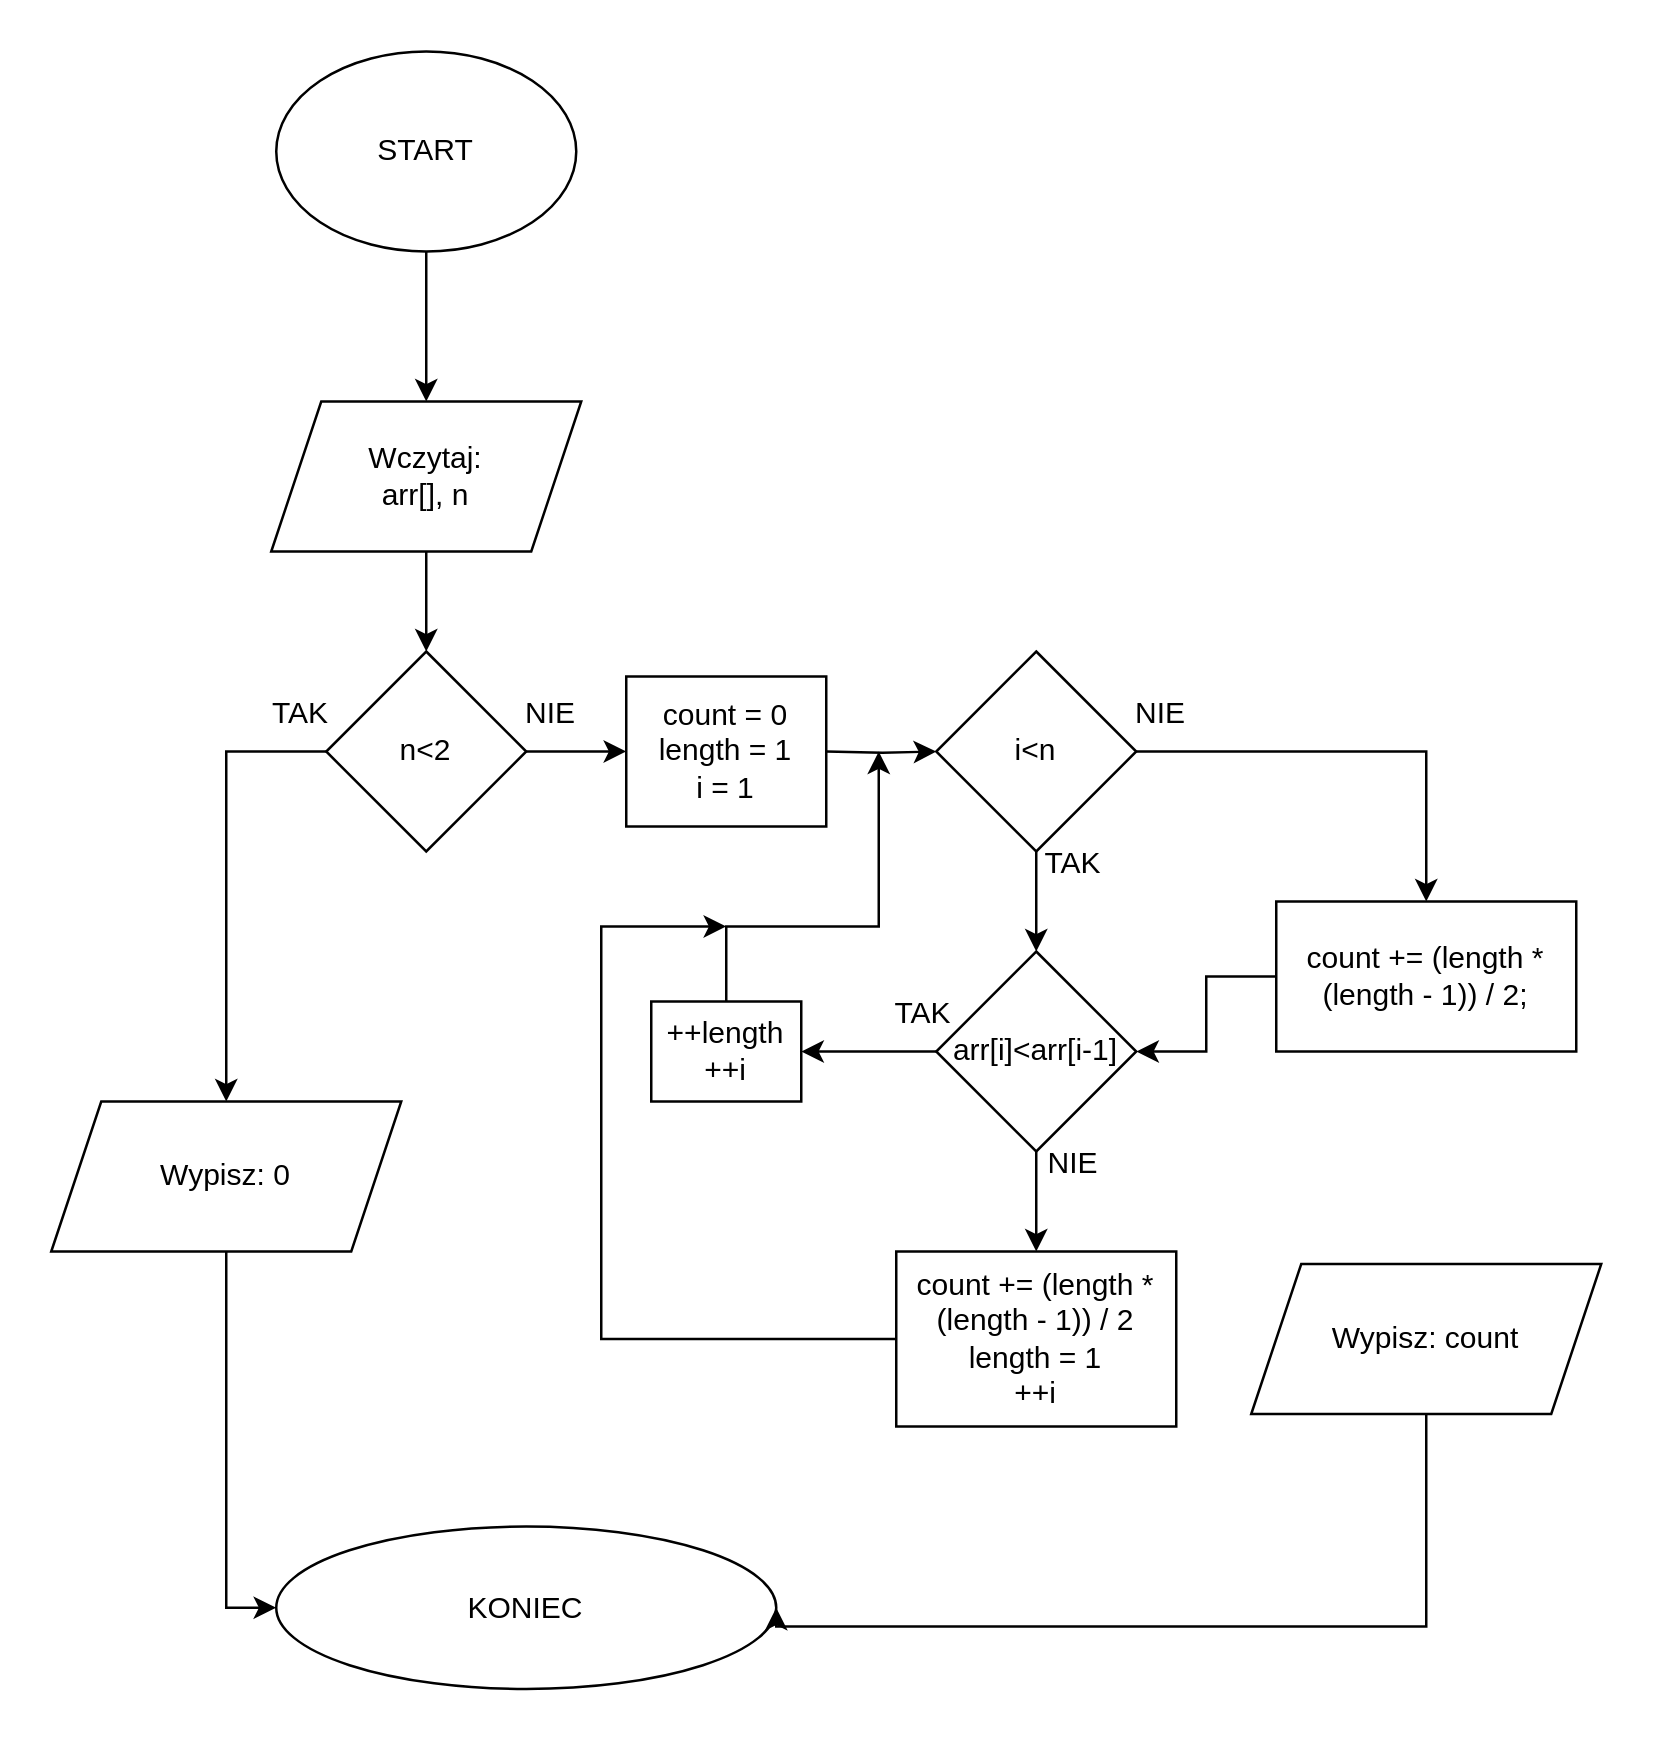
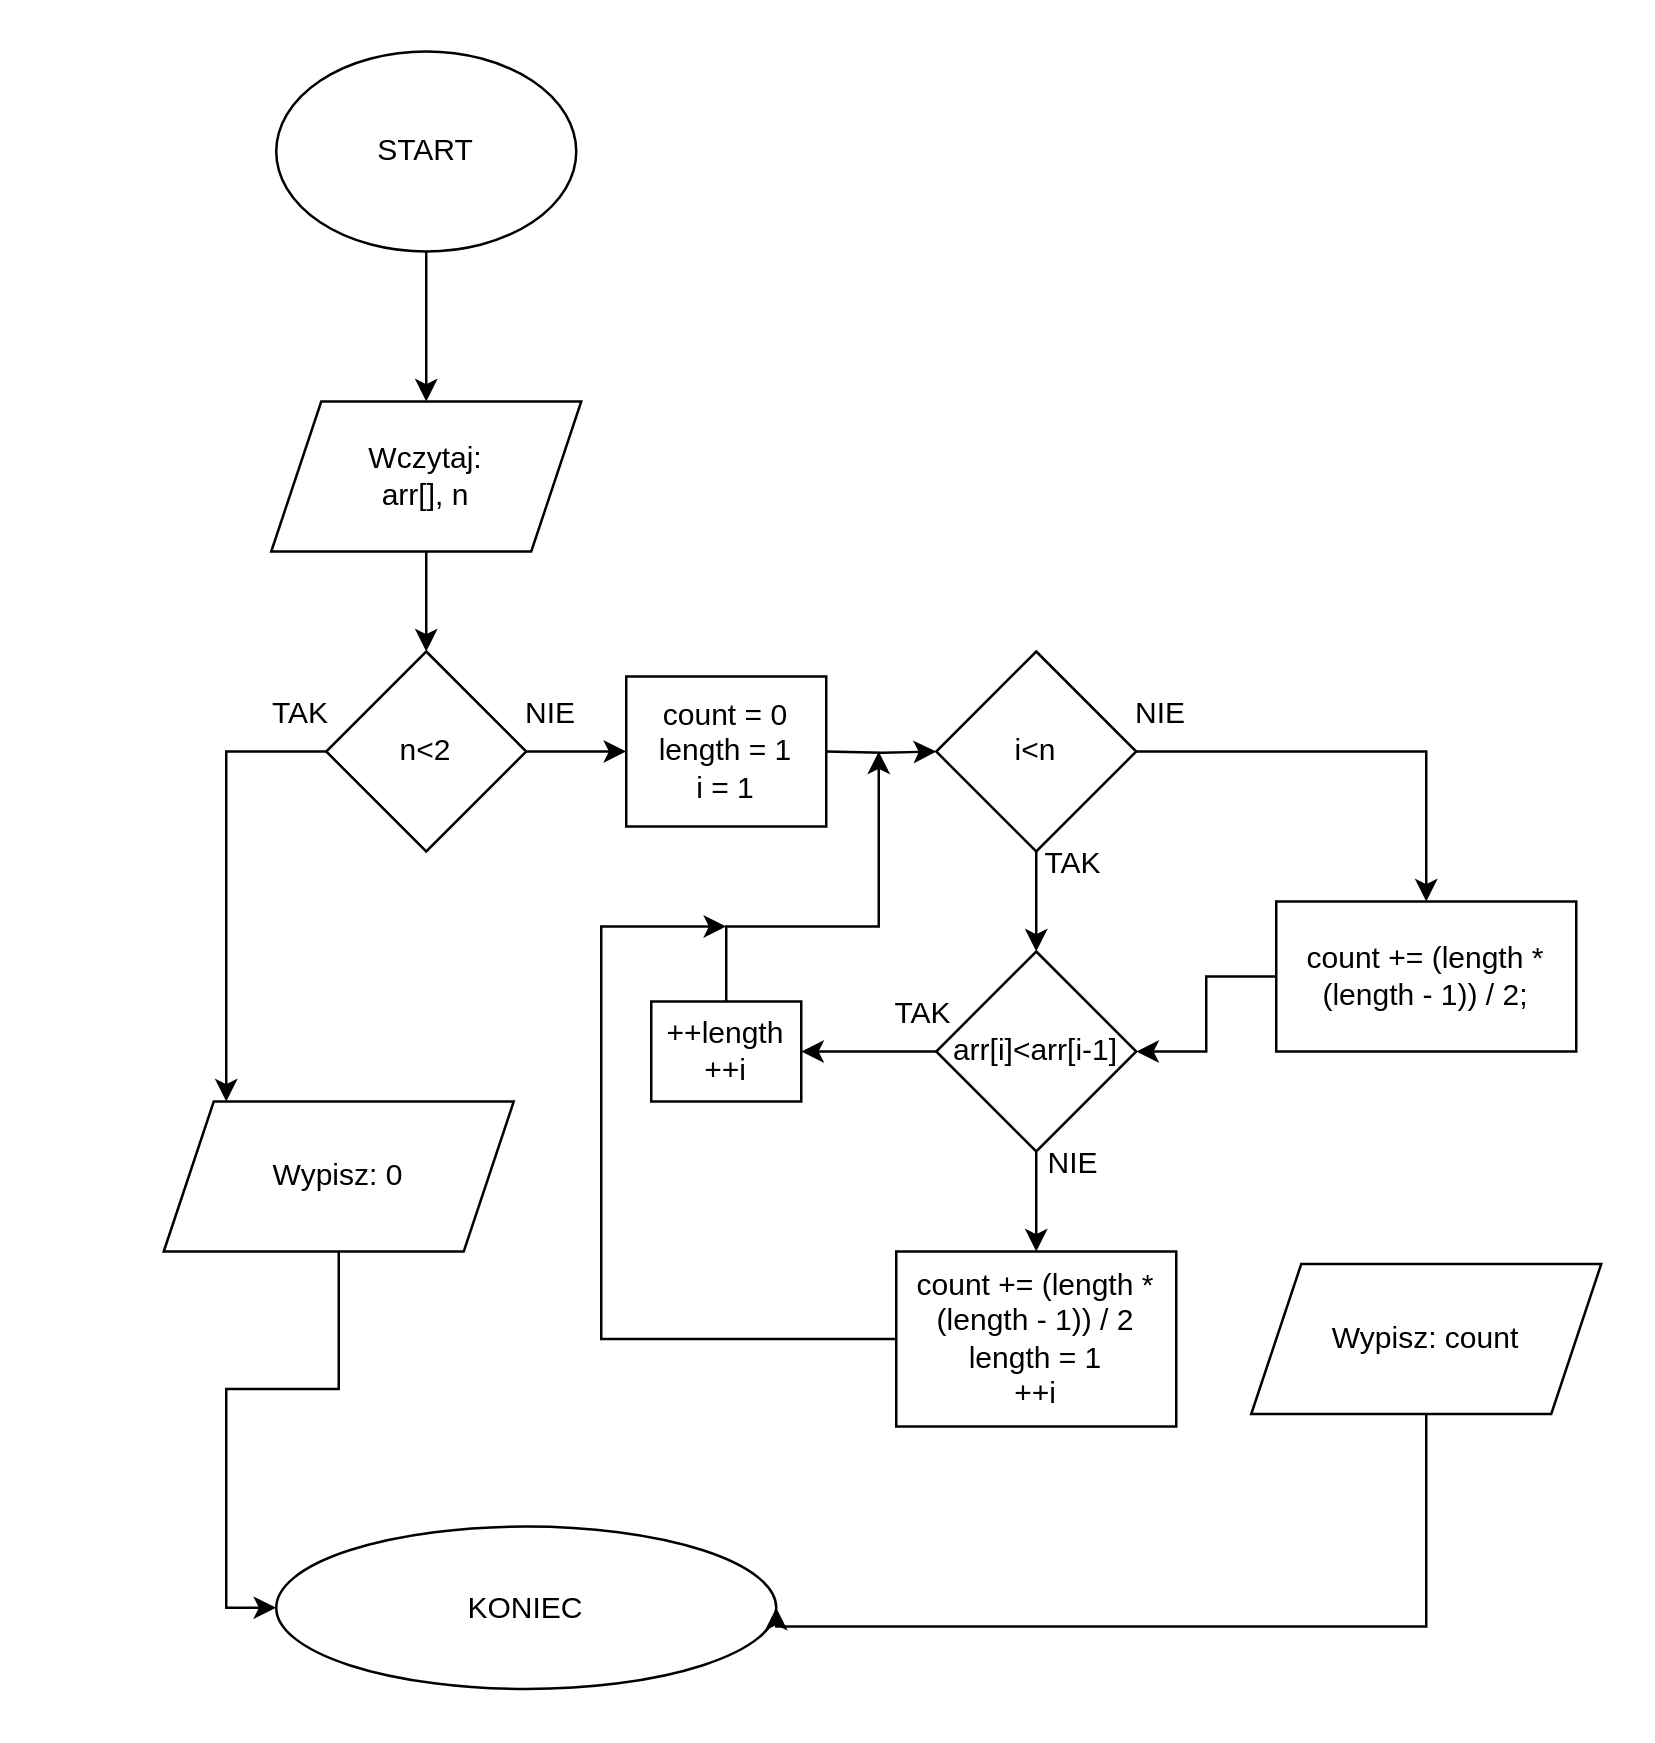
node "Wypisz: 0": moved (226, 1176) -> (339, 1176)
